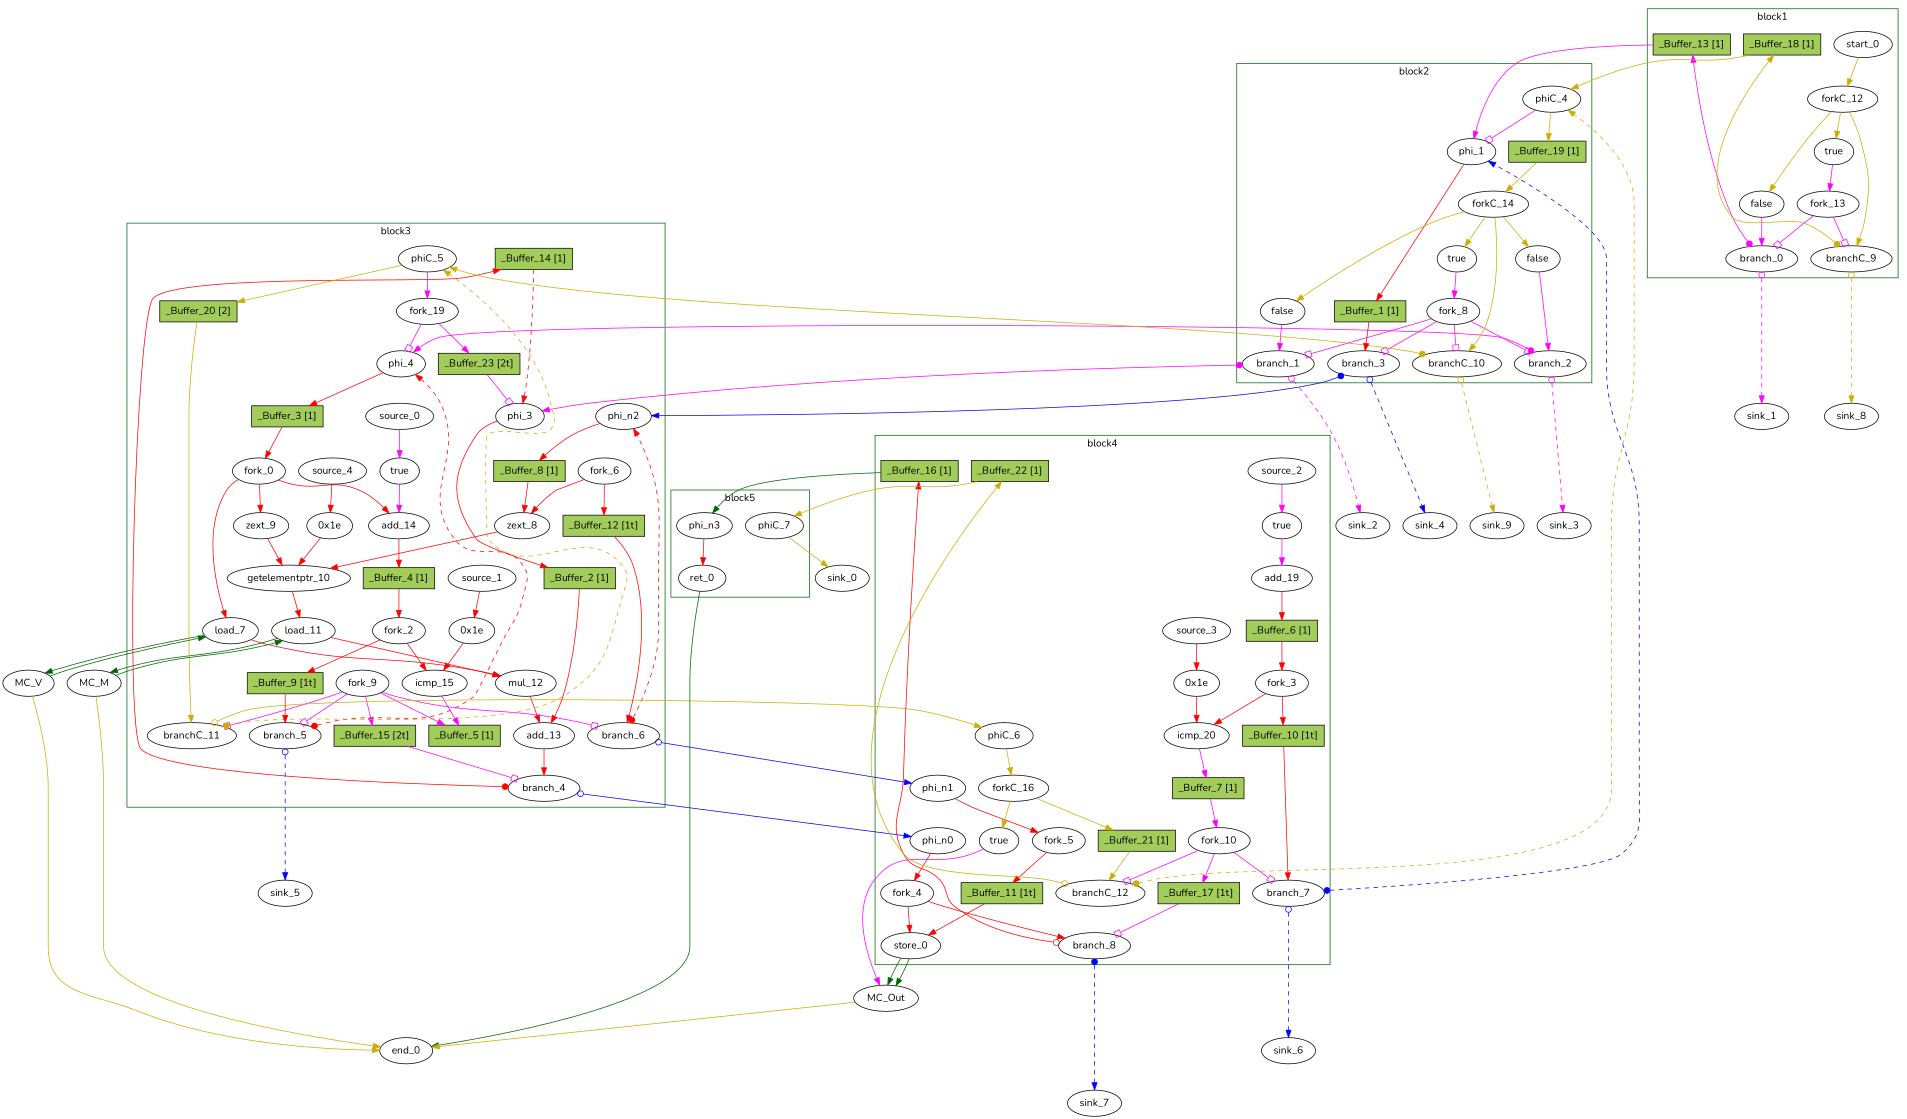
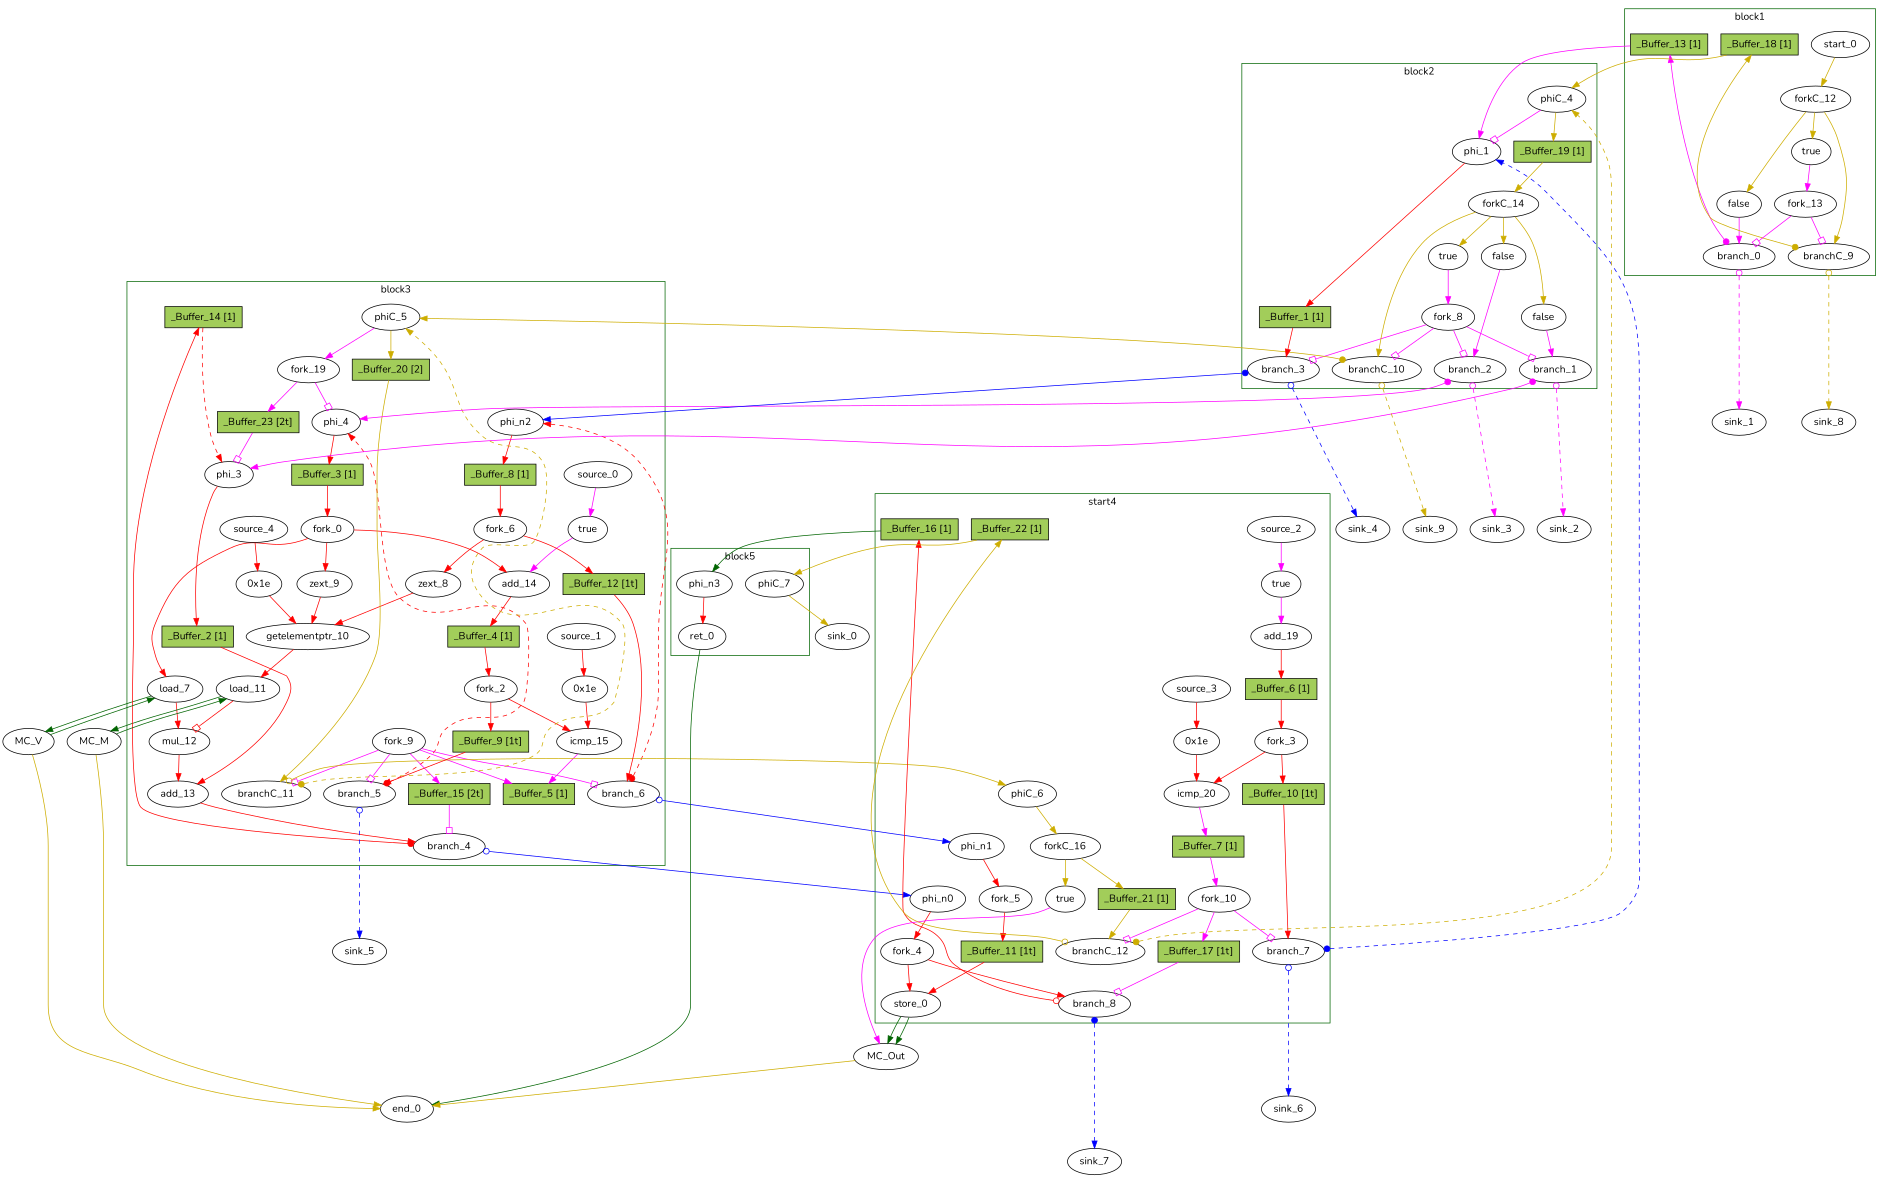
cluster "block4": label "block4" -> "start4"
edge "_Buffer_8 [1]" -> "zext_8": now "_Buffer_8 [1]" -> "fork_6"
edge "load_11" -> "mul_12": arrowhead normal -> obox
